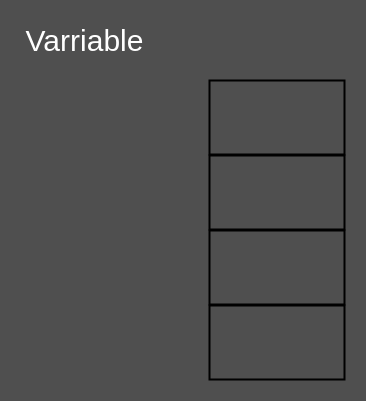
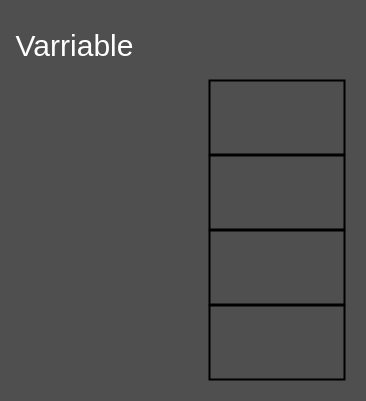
node "Varriable": moved (85, 41) -> (75, 46)
